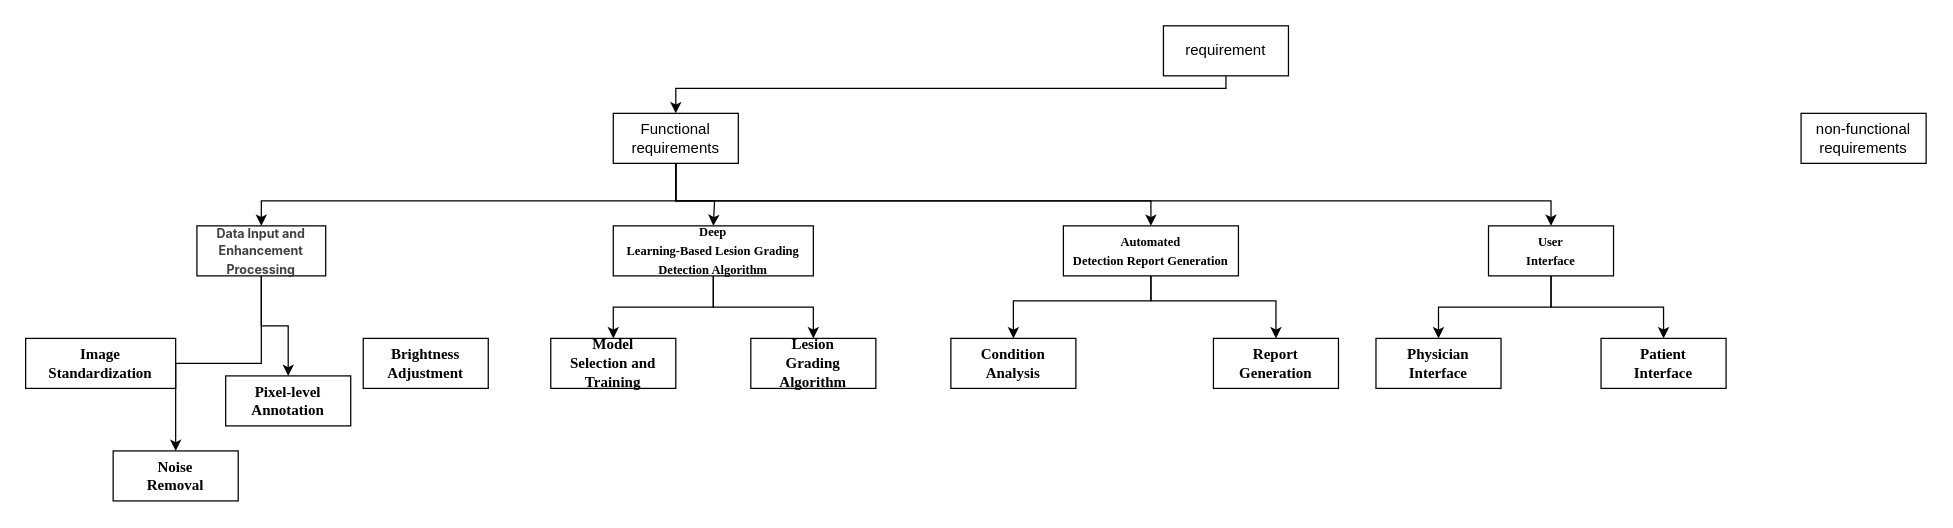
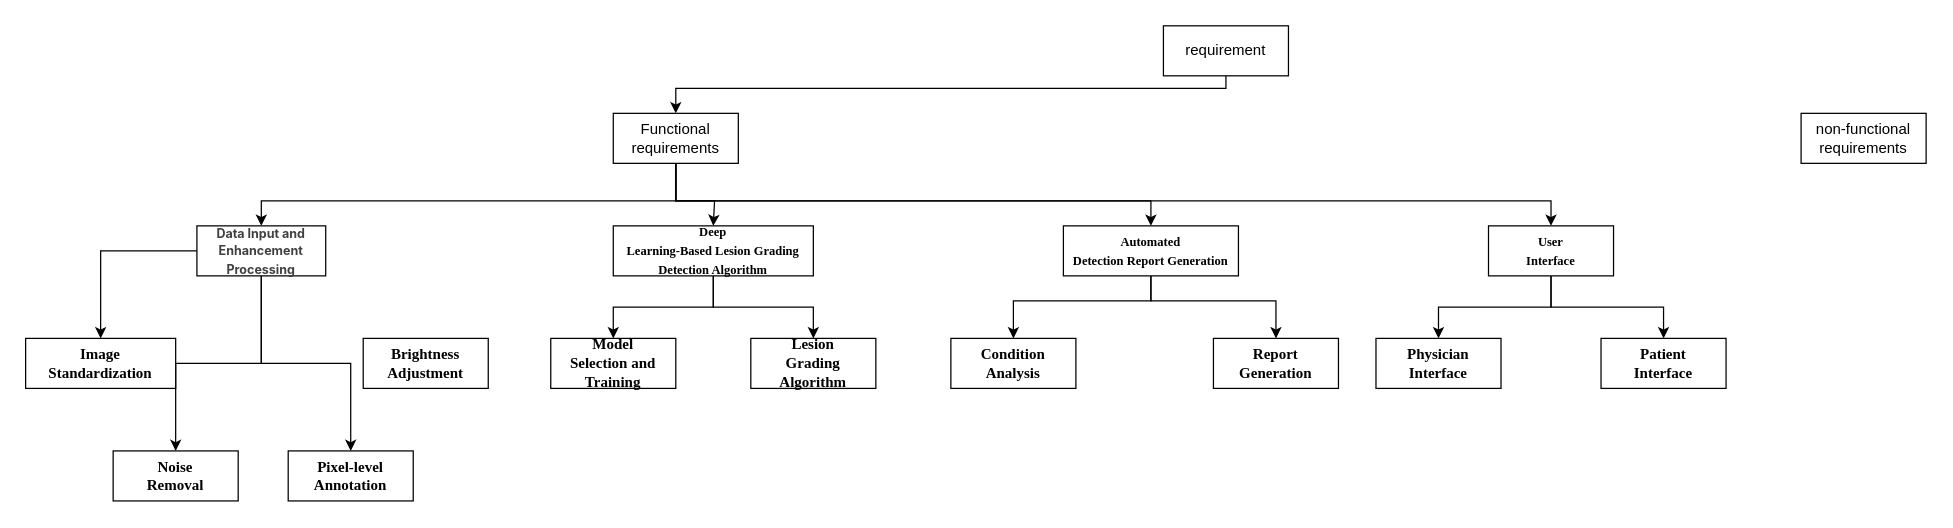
edge "Data Input and Enhancement Processing" -> "Image Standardization": added
node "Pixel-level Annotation": moved (288, 401) -> (351, 476)
